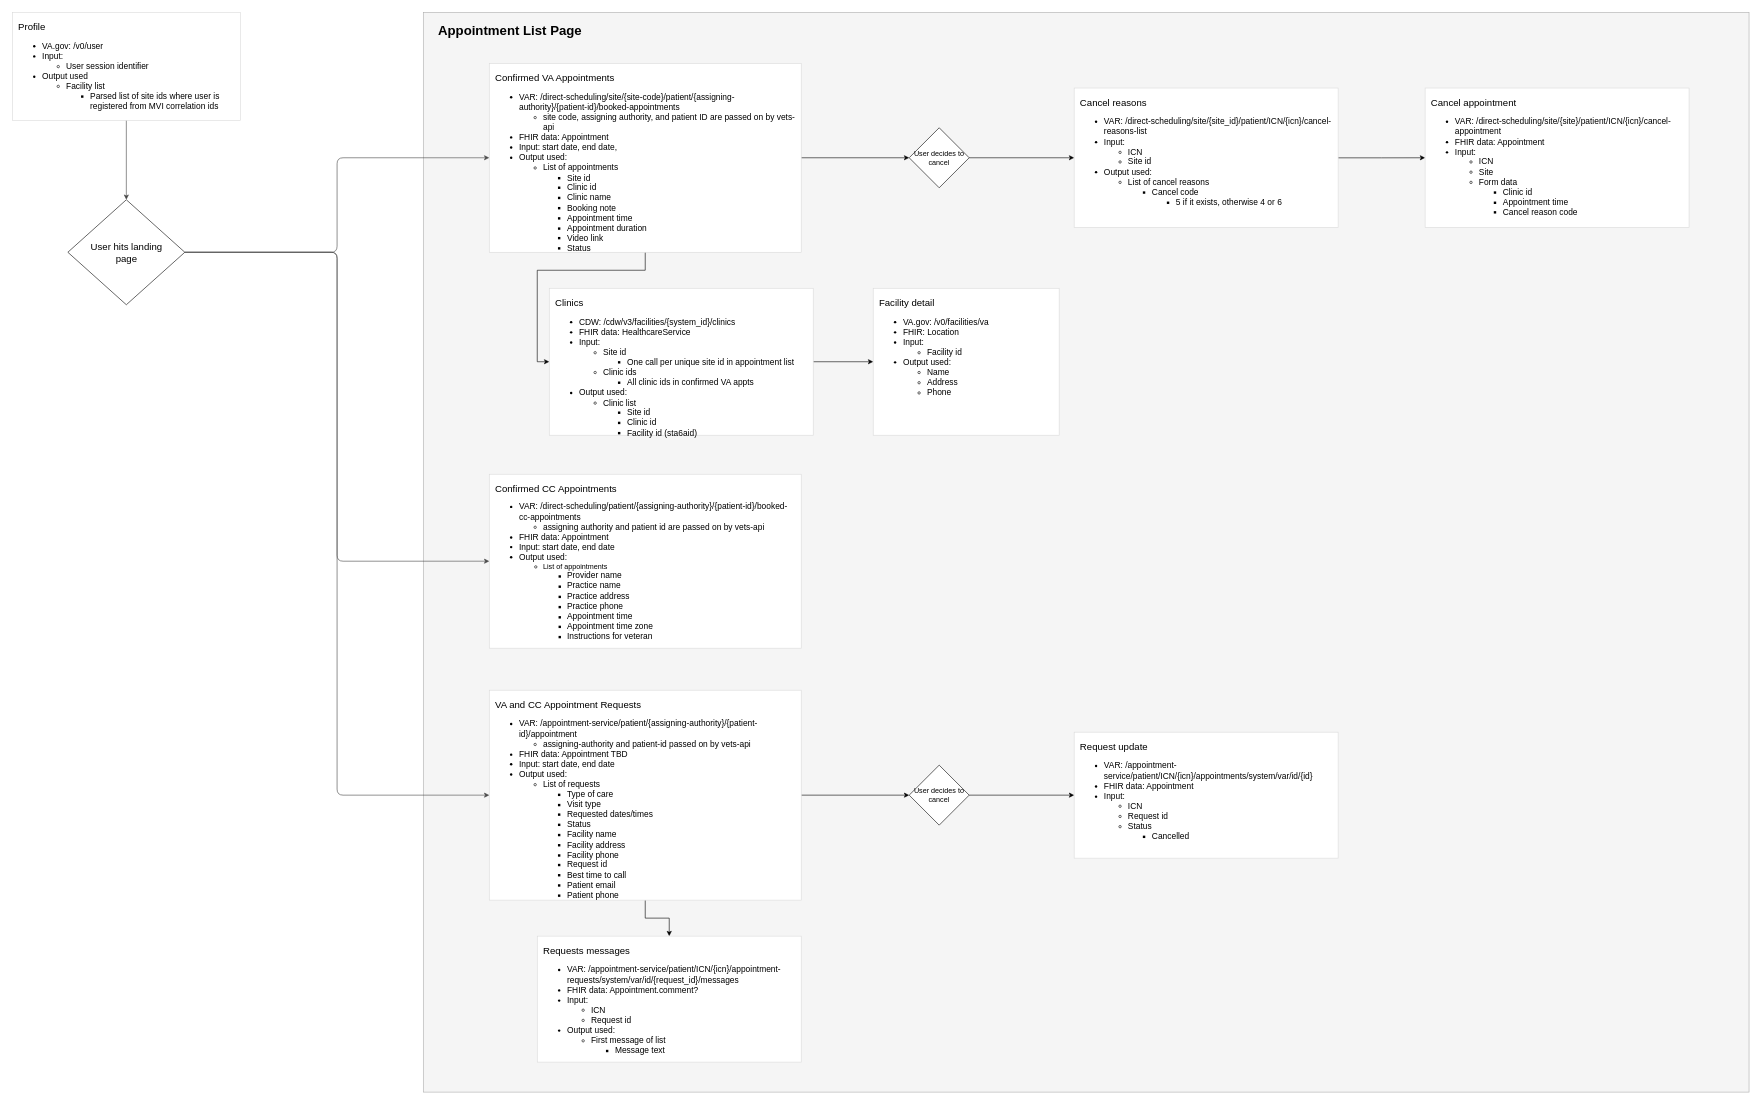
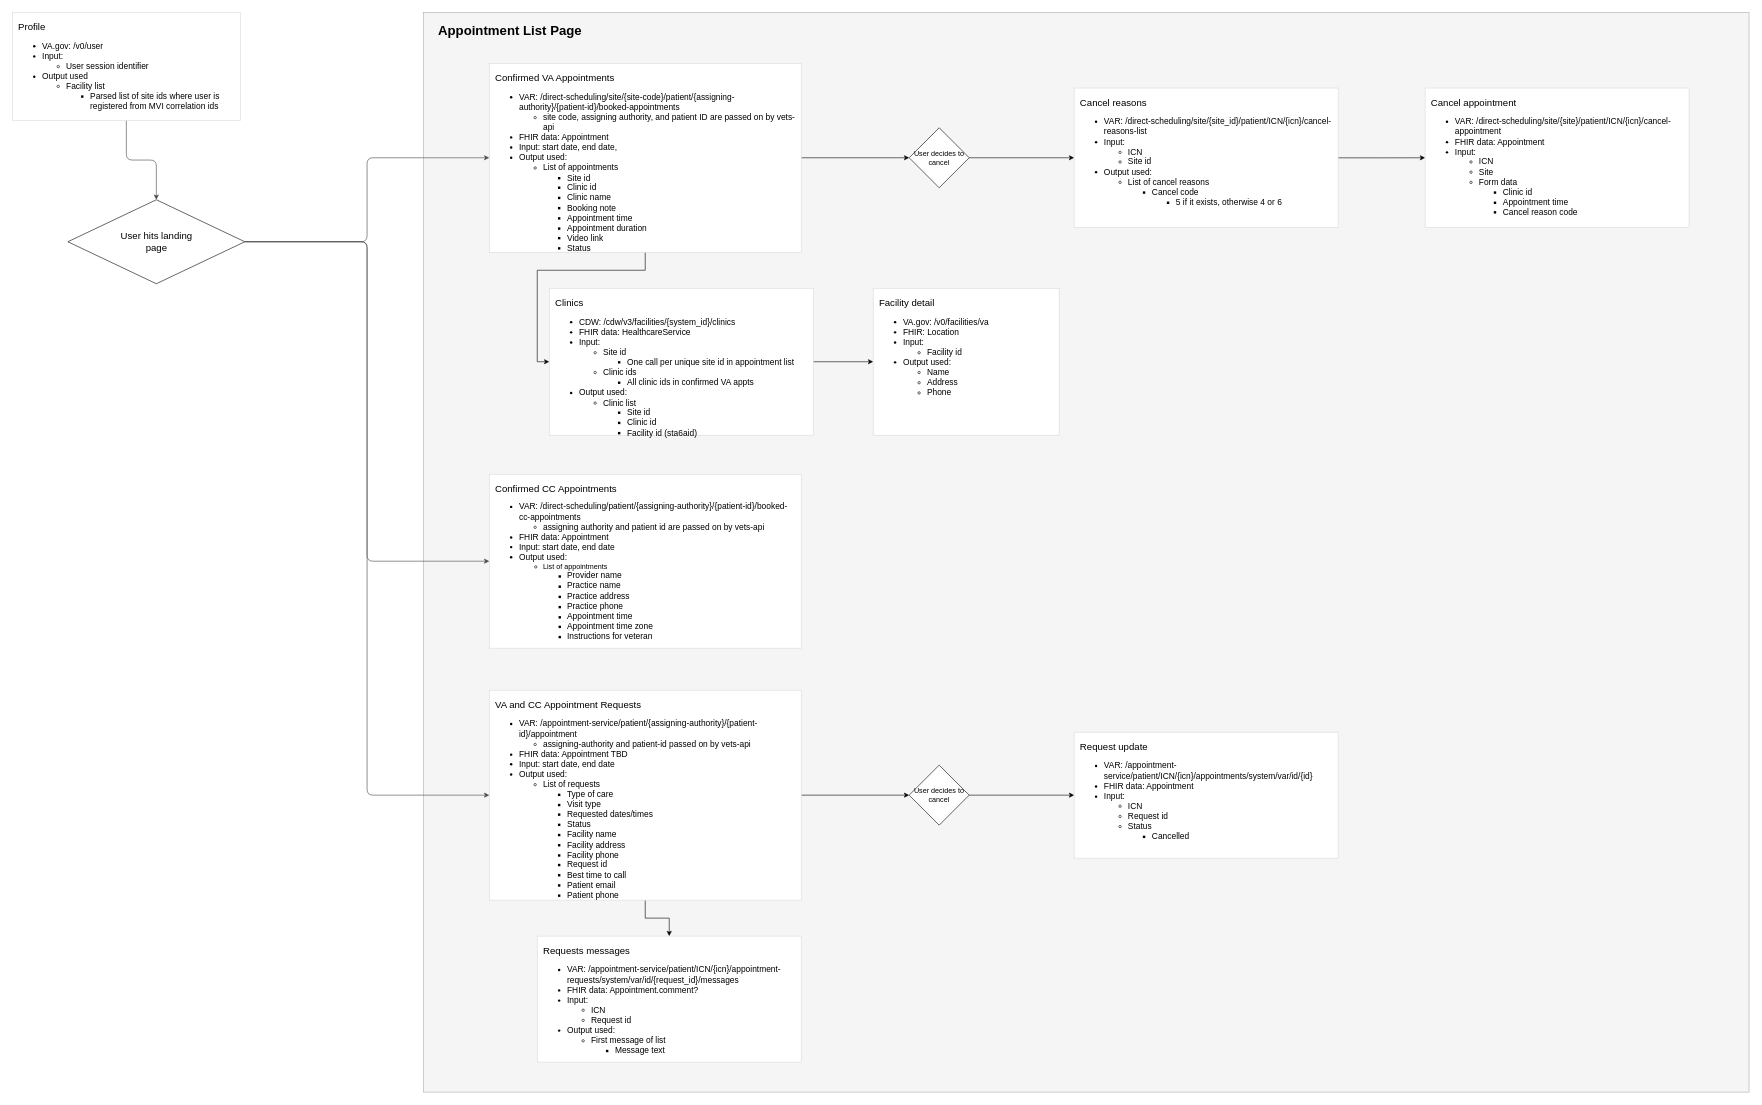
node "User hits landing page": size 117x105 -> 177x84
